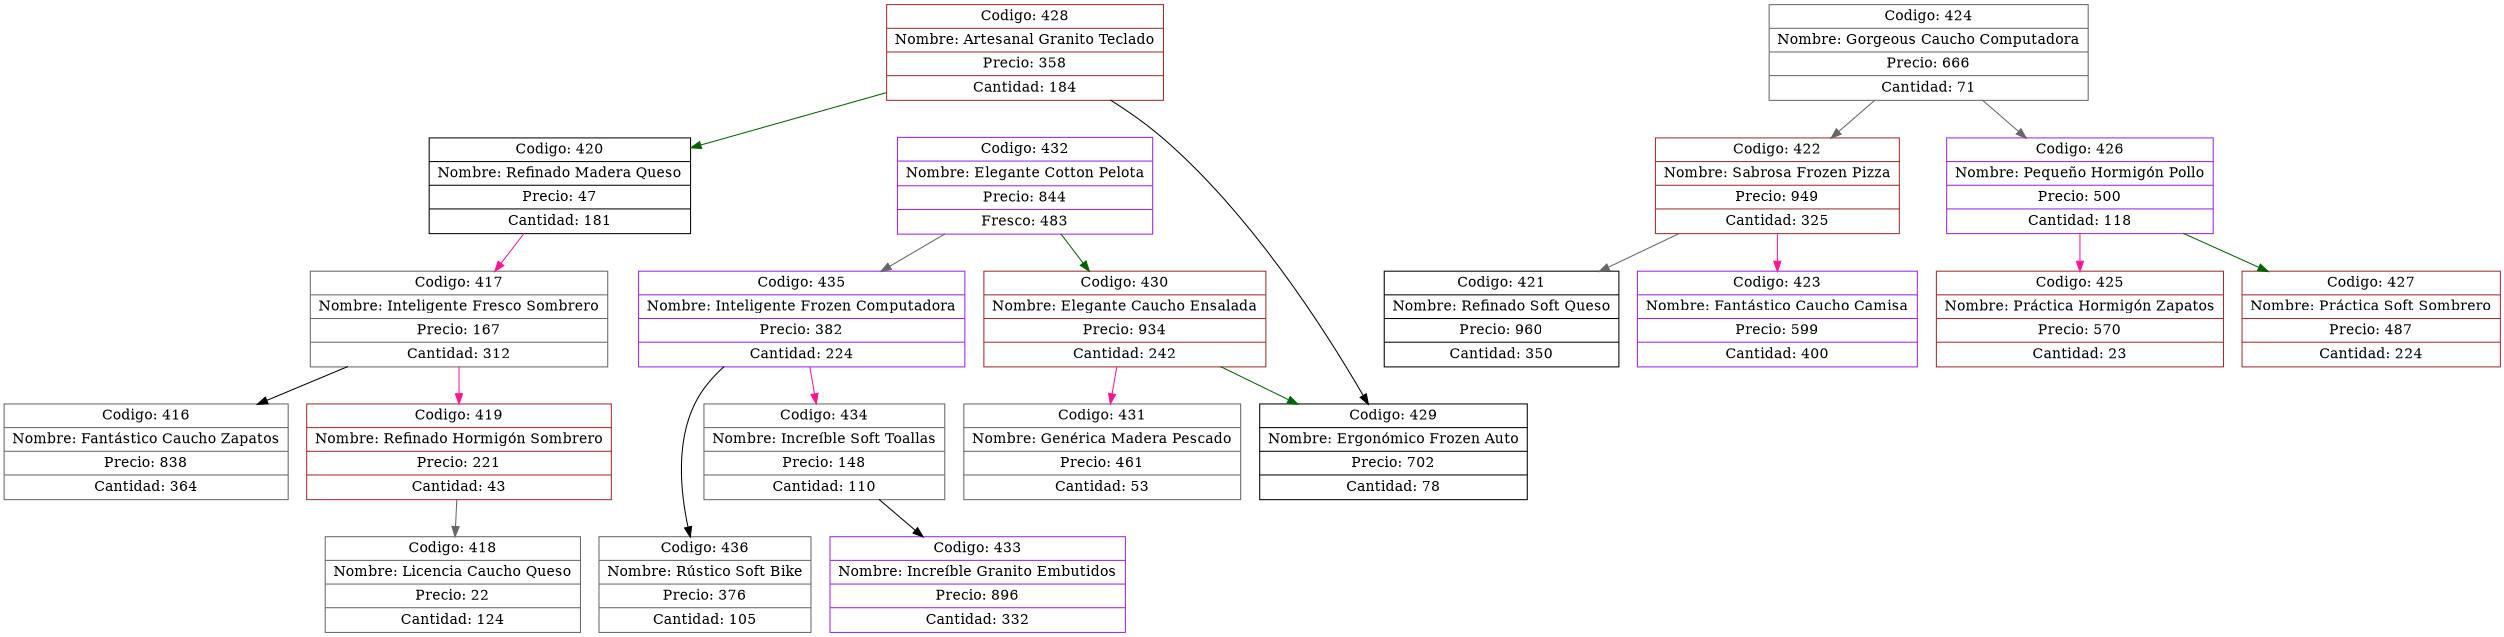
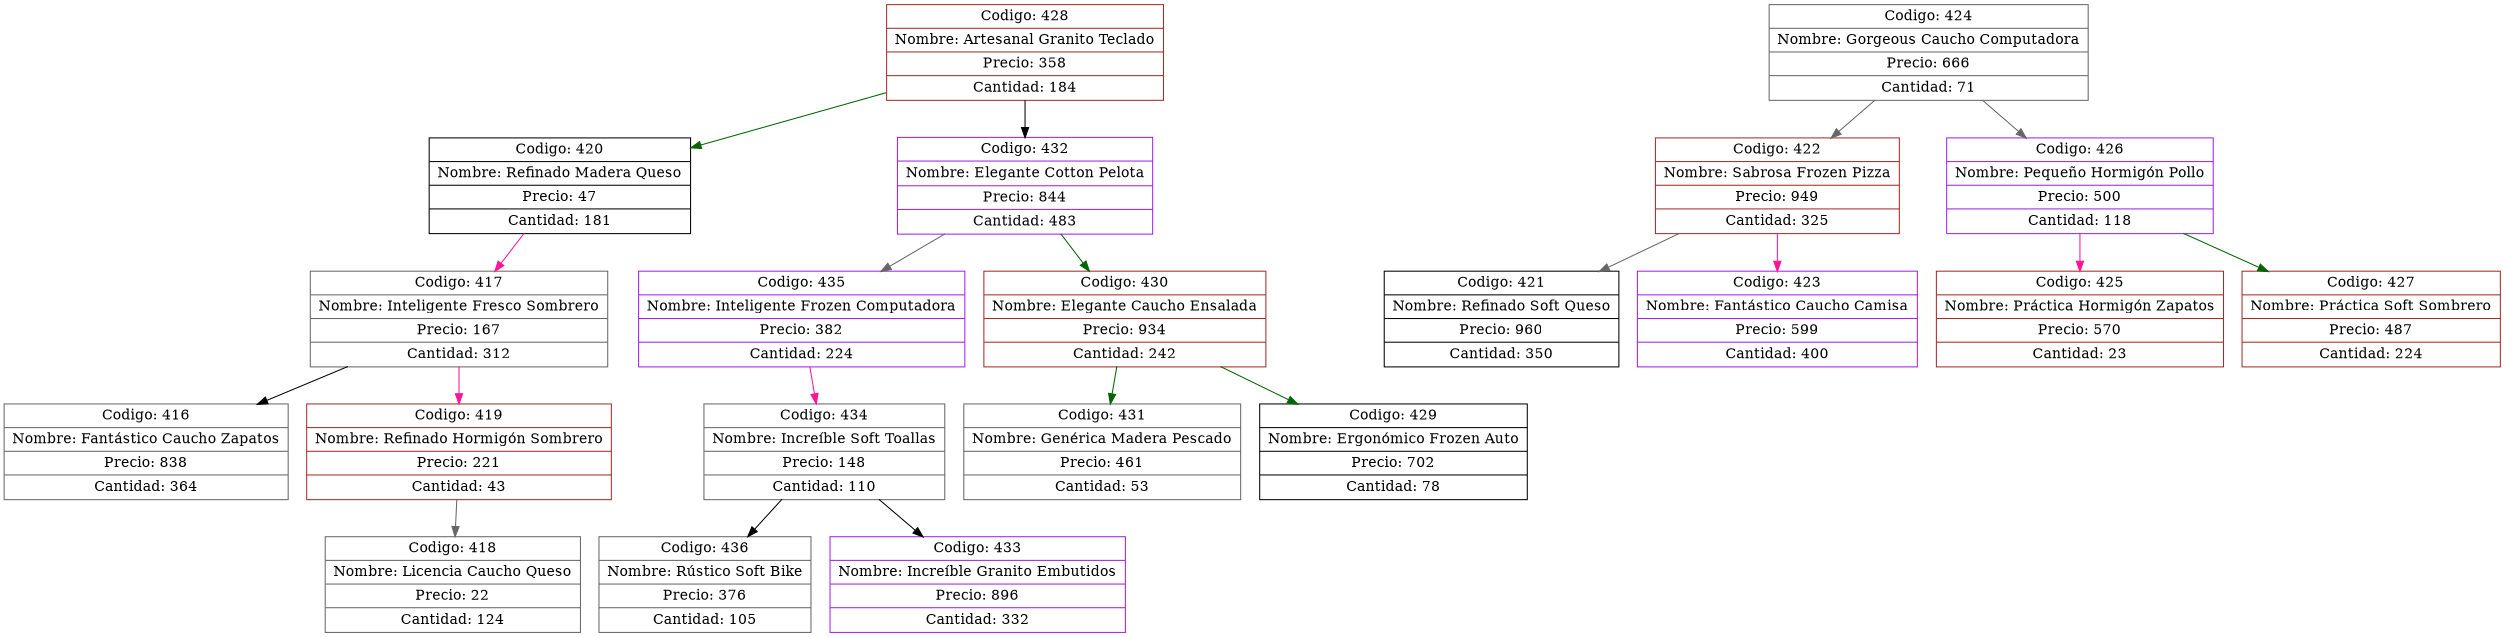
node "Codigo: 432": text "Fresco: 483" -> "Cantidad: 483"
edge "Codigo: 428" -> "Codigo: 429": now "Codigo: 428" -> "Codigo: 432"
edge "Codigo: 430" -> "Codigo: 431": color deeppink -> darkgreen
edge "Codigo: 435" -> "Codigo: 436": now "Codigo: 434" -> "Codigo: 436"
